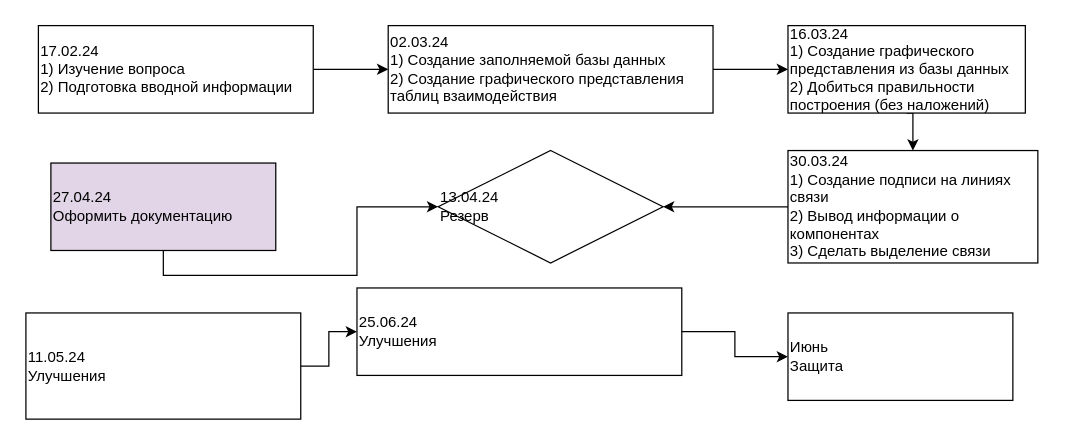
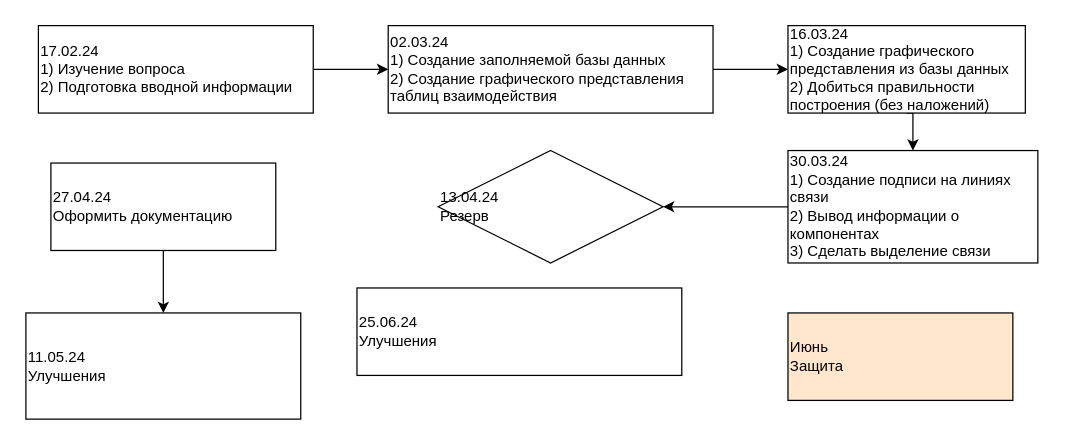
node "27.04.24 Оформить документацию": fillcolor #e1d5e7 -> #ffffff
edge "27.04.24 Оформить документацию" -> "13.04.24 Резерв": now "27.04.24 Оформить документацию" -> "11.05.24 Улучшения"
edge "25.06.24 Улучшения" -> "Июнь Защита": removed
edge "11.05.24 Улучшения" -> "25.06.24 Улучшения": removed
node "Июнь Защита": fillcolor #ffffff -> #ffe6cc
